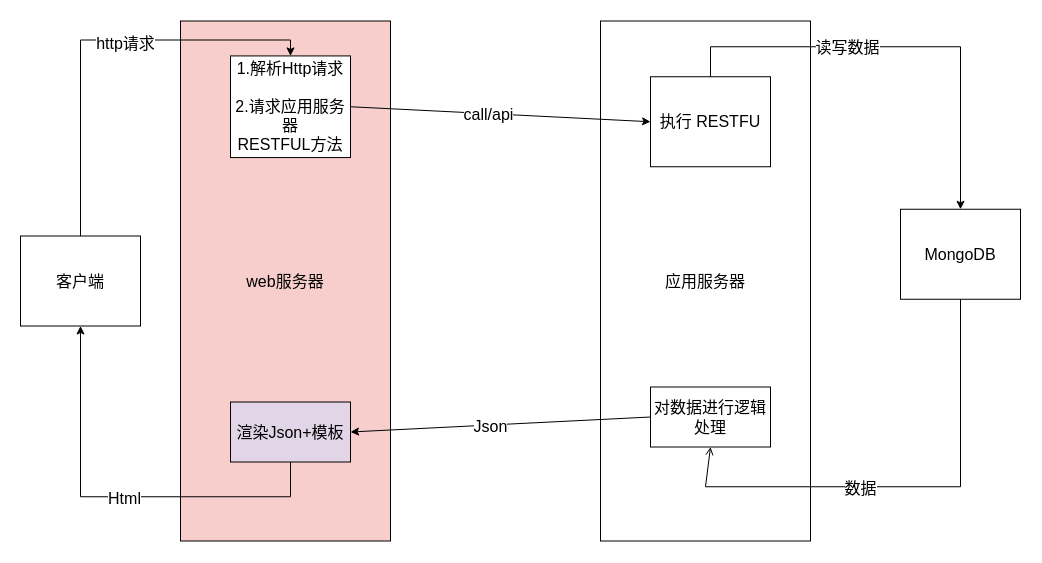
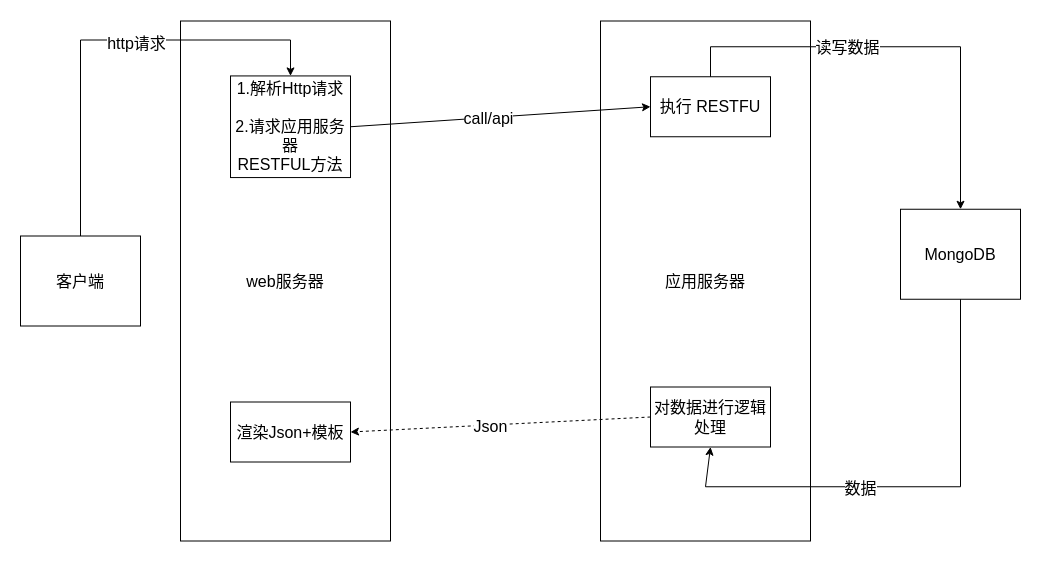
node "1.解析Http请求2.请求应用服务器RESTFUL方法": moved (291, 107) -> (291, 127)
node "执行 RESTFU": size 120x90 -> 120x60
node "web服务器": fillcolor #f8cecc -> #ffffff
edge "对数据进行逻辑处理" -> "渲染Json+模板": style solid -> dashed
node "渲染Json+模板": fillcolor #e1d5e7 -> #ffffff
edge "MongoDB" -> "对数据进行逻辑处理": arrowhead open -> classic
edge "渲染Json+模板" -> "客户端": removed, label "Html"
